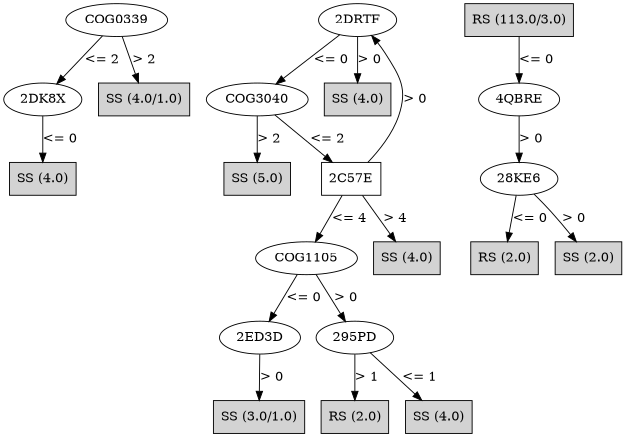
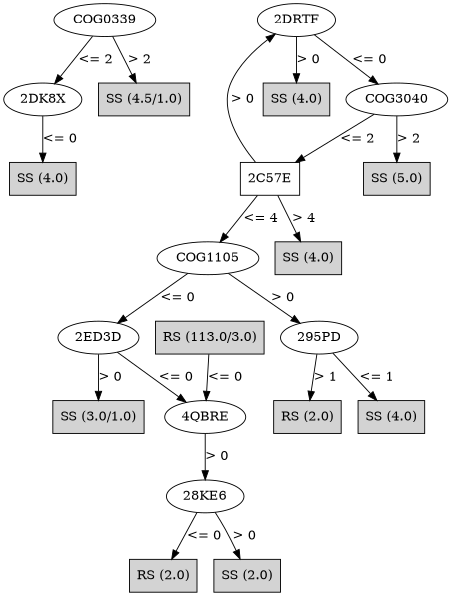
node "SS (4.0/1.0)": label "SS (4.0/1.0)" -> "SS (4.5/1.0)"
edge "2ED3D" -> "4QBRE": added, label "<= 0"
